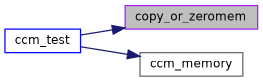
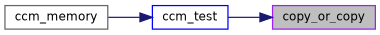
node "copy_or_zeromem": label "copy_or_zeromem" -> "copy_or_copy"
edge "ccm_test" -> "ccm_memory": reversed
